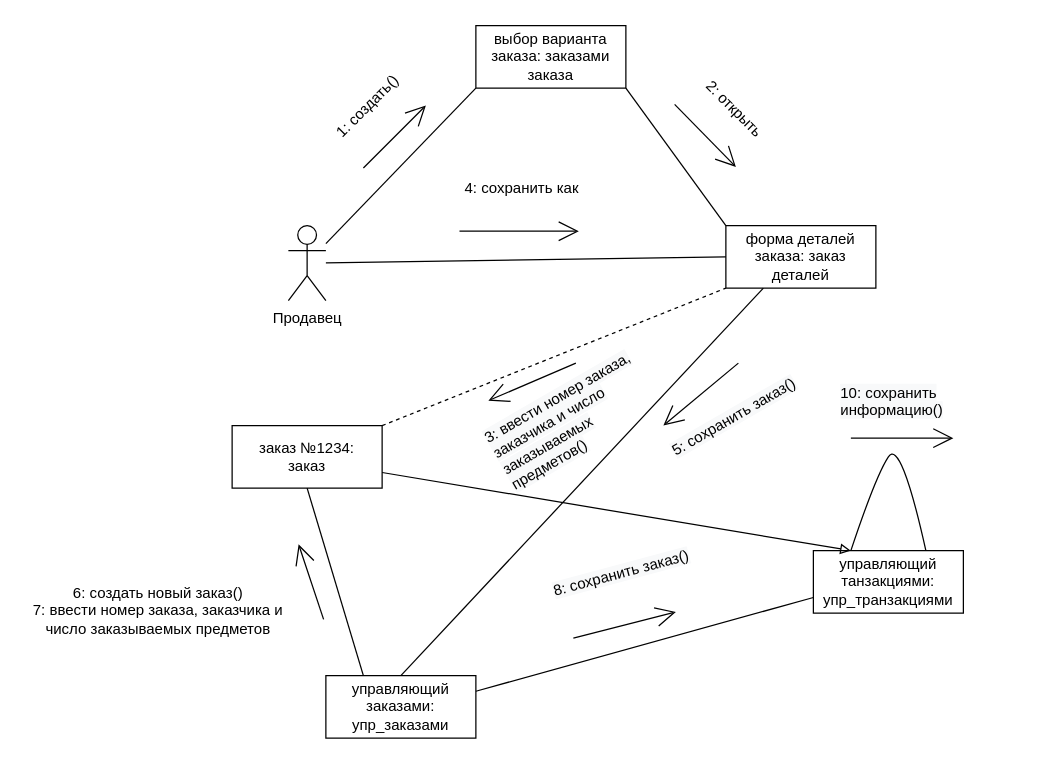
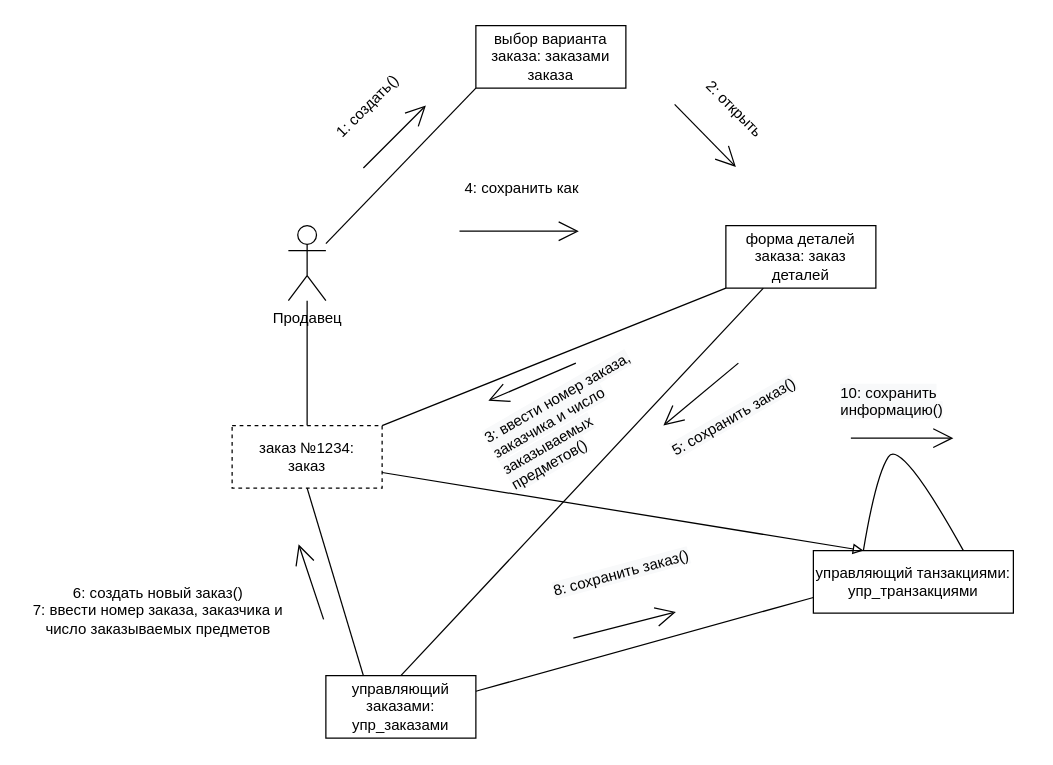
edge "выбор варианта заказа: заказами заказа" -- "форма деталей заказа: заказ деталей": removed
edge "форма деталей заказа: заказ деталей" -- "Продавец": now "заказ №1234: заказ" -- "Продавец"
edge "форма деталей заказа: заказ деталей" -- "заказ №1234: заказ": style dashed -> solid
node "заказ №1234: заказ": style solid -> dashed
node "управляющий танзакциями: упр_транзакциями": size 150x63 -> 200x63
